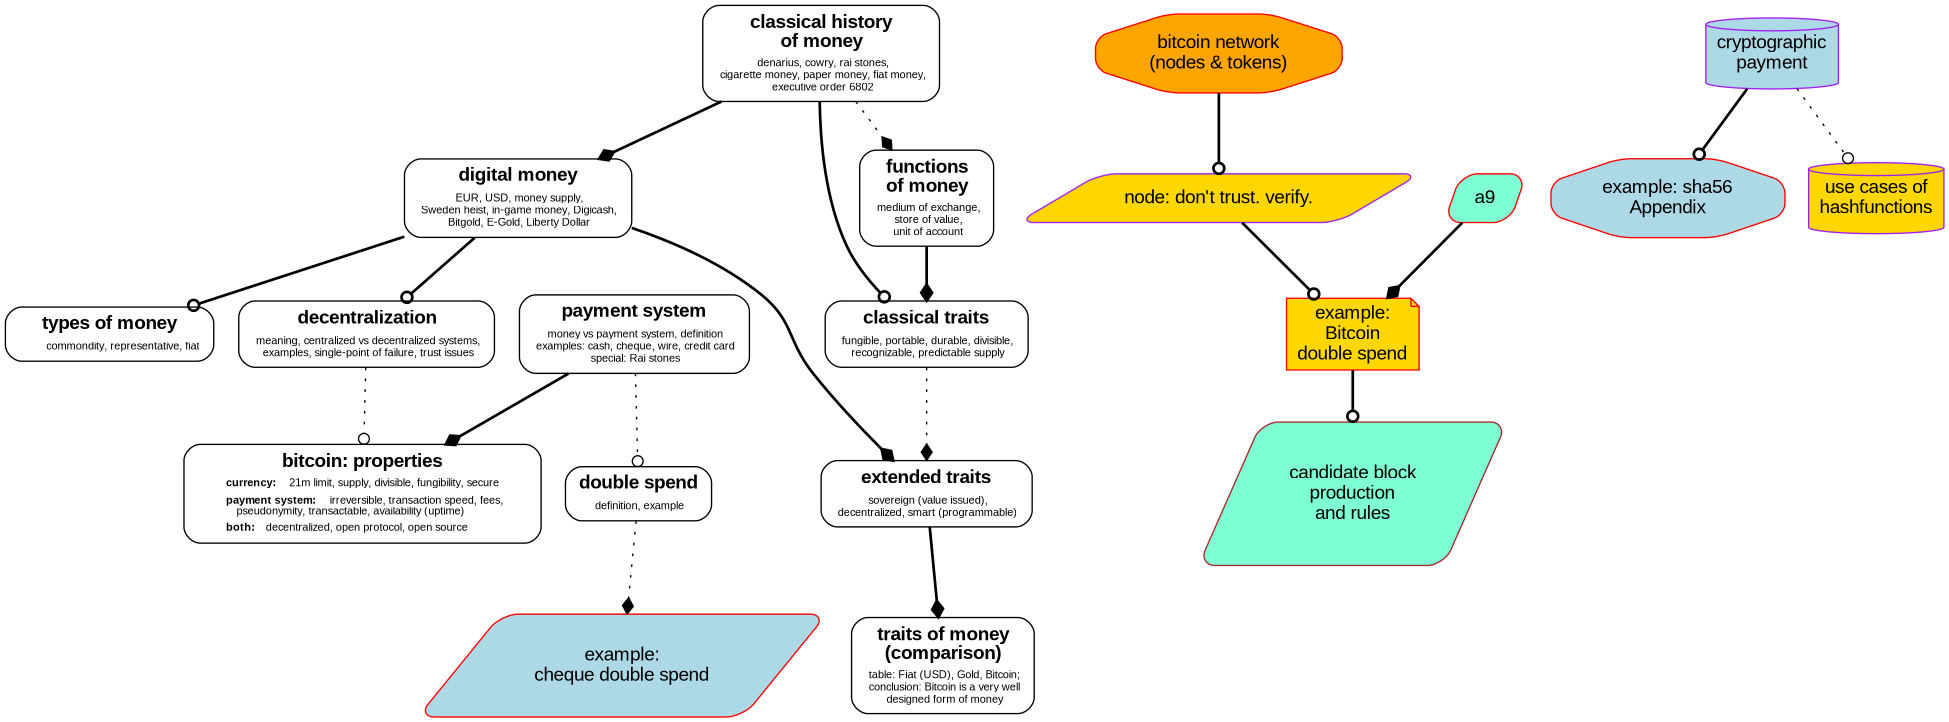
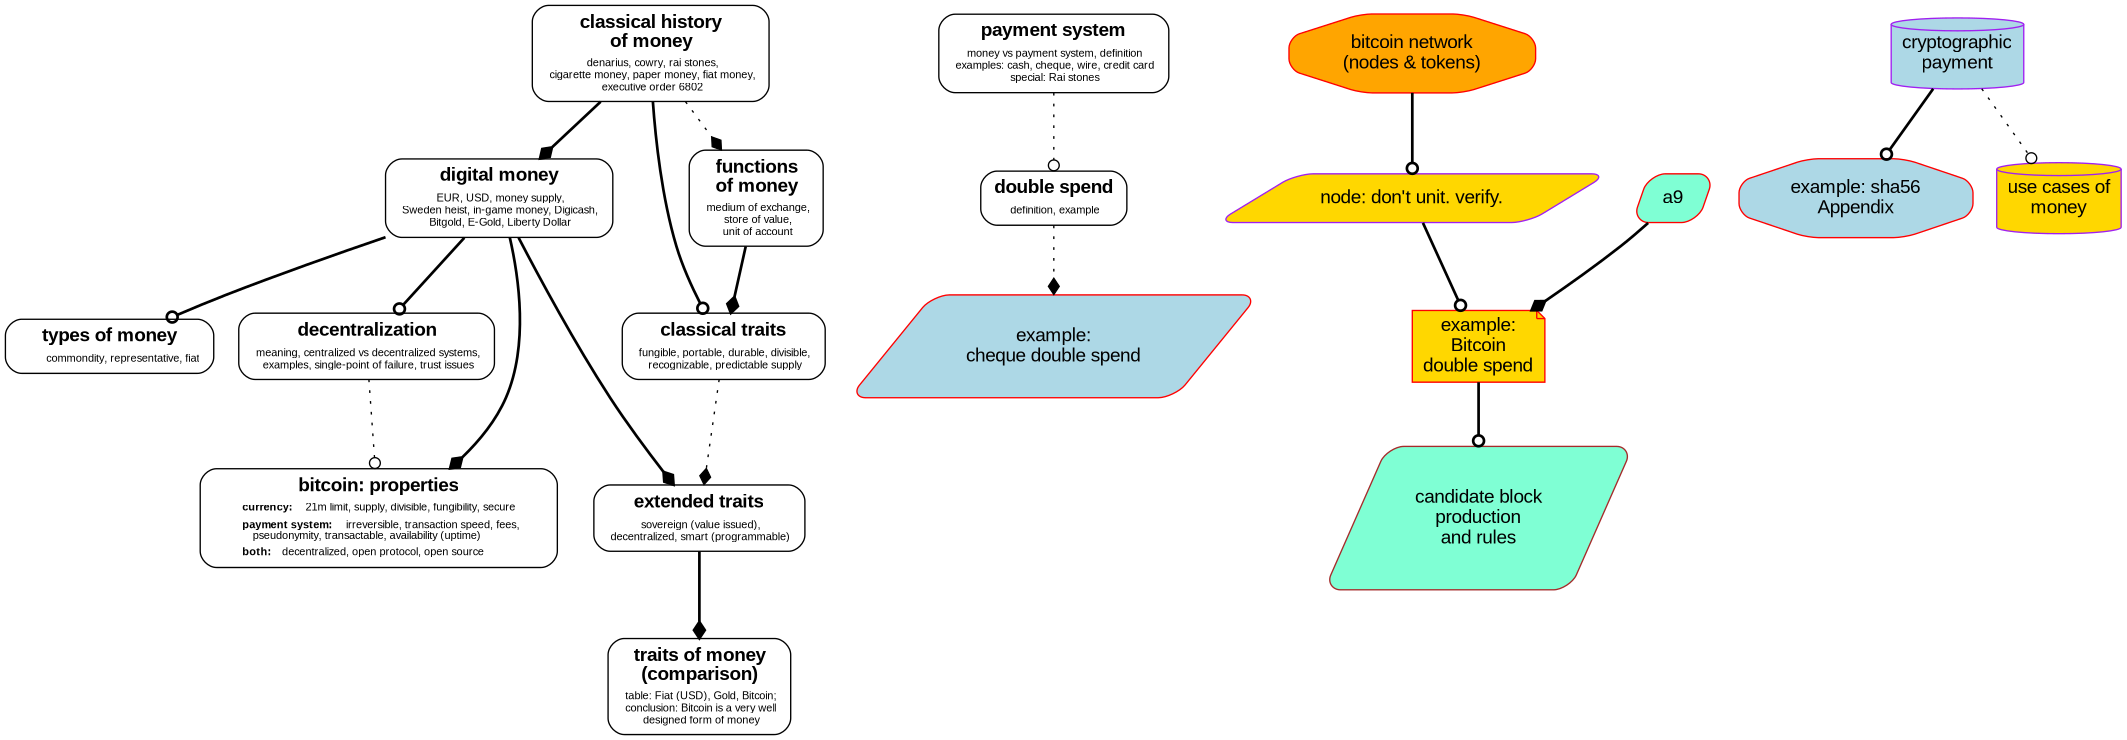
node "node: don't trust. verify.": label "node: don't trust. verify." -> "node: don't unit. verify."
node "use cases of hashfunctions": label "use cases of hashfunctions" -> "use cases of money"
edge "payment system" -> "bitcoin: properties": now "digital money" -> "bitcoin: properties"
